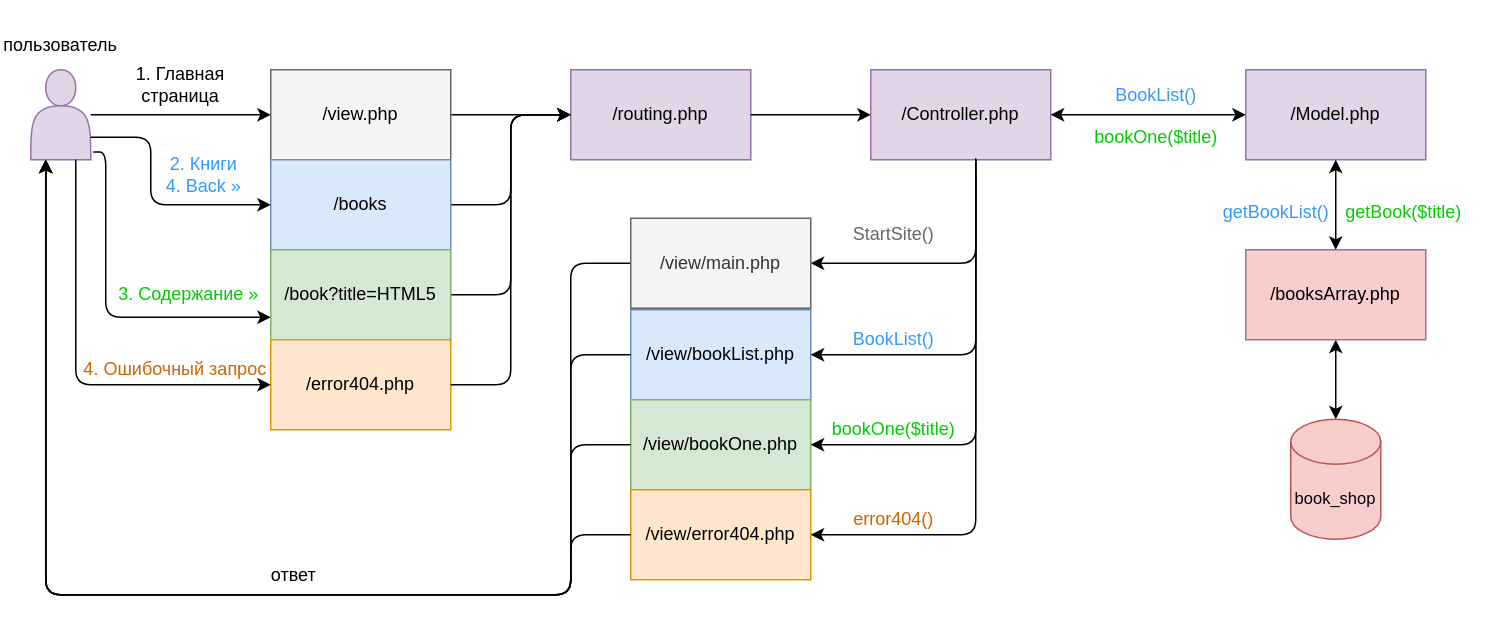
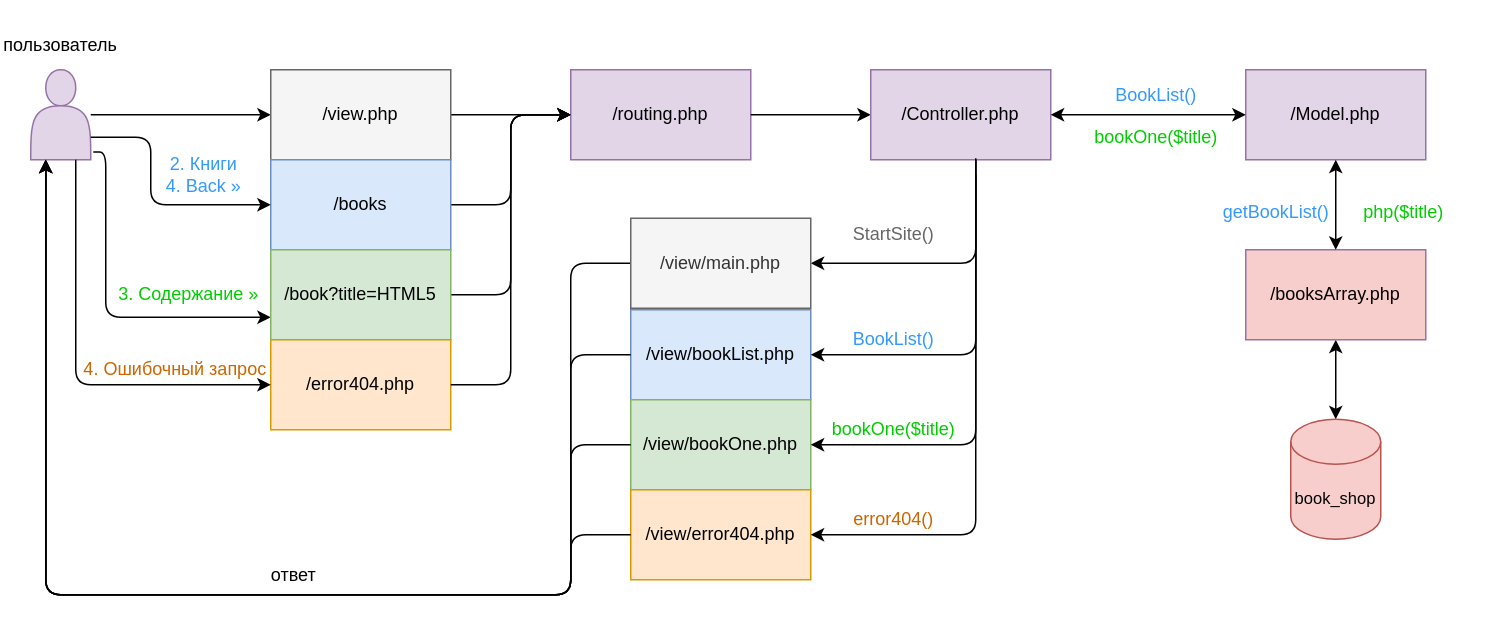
node "1. Главная страница": removed
node "getBook($title)": label "getBook($title)" -> "php($title)"
